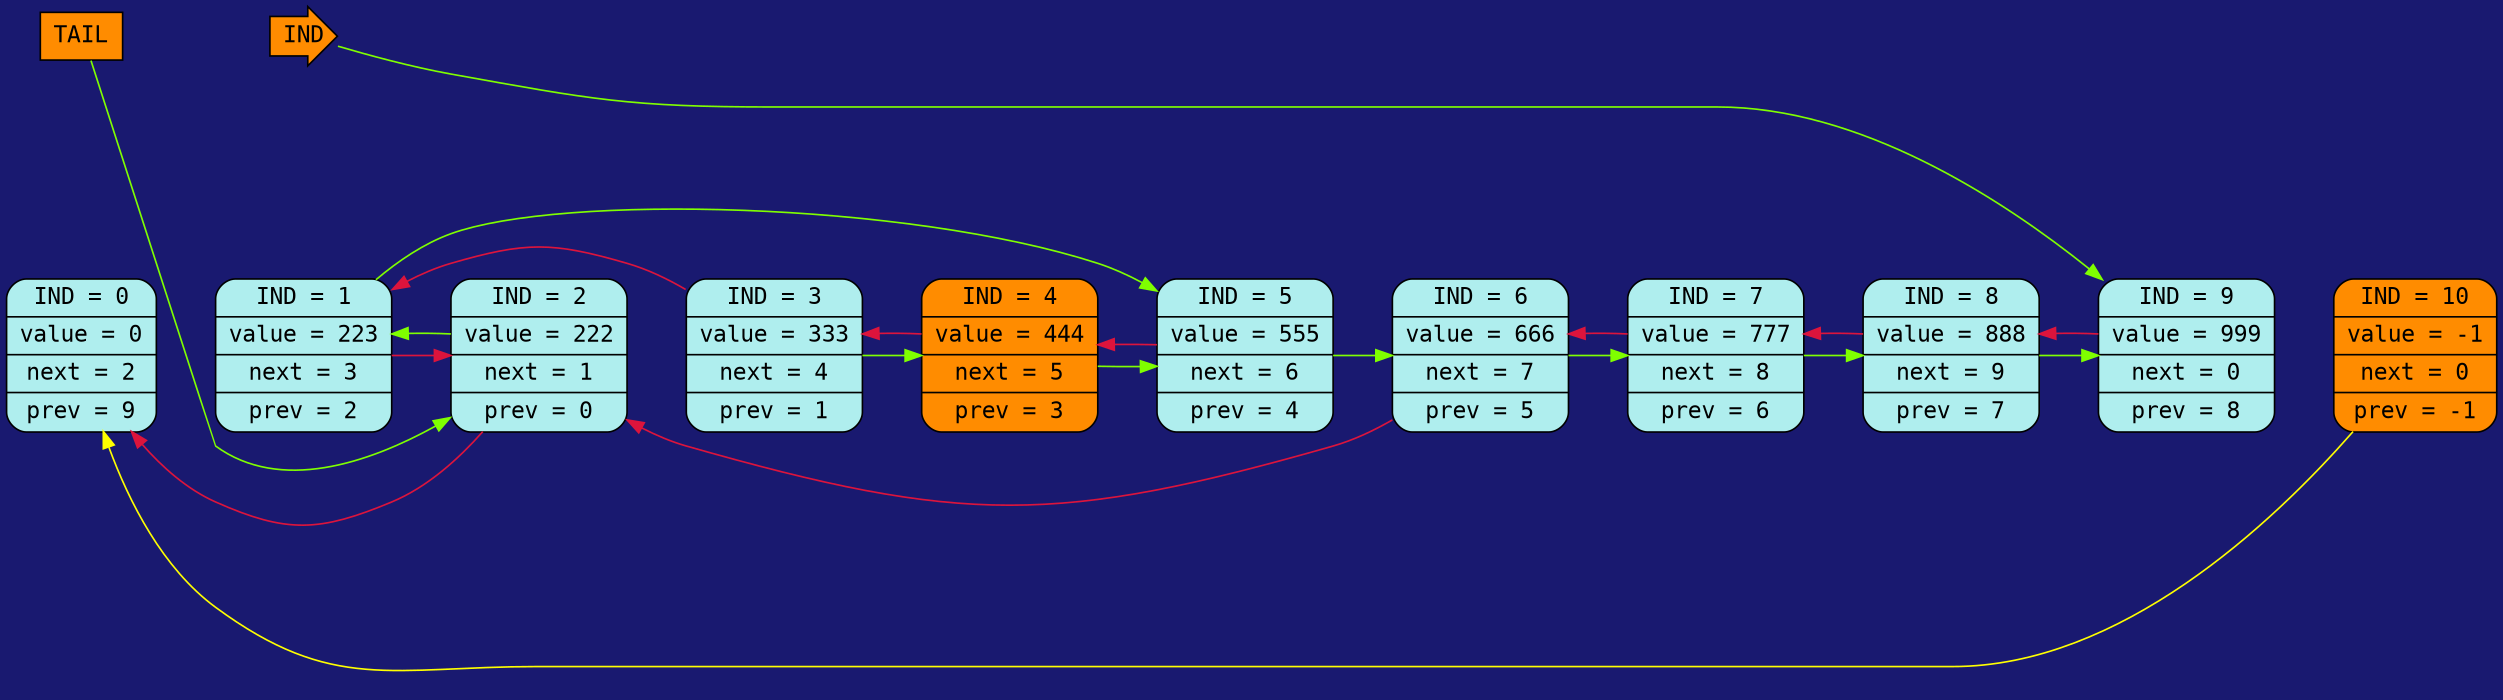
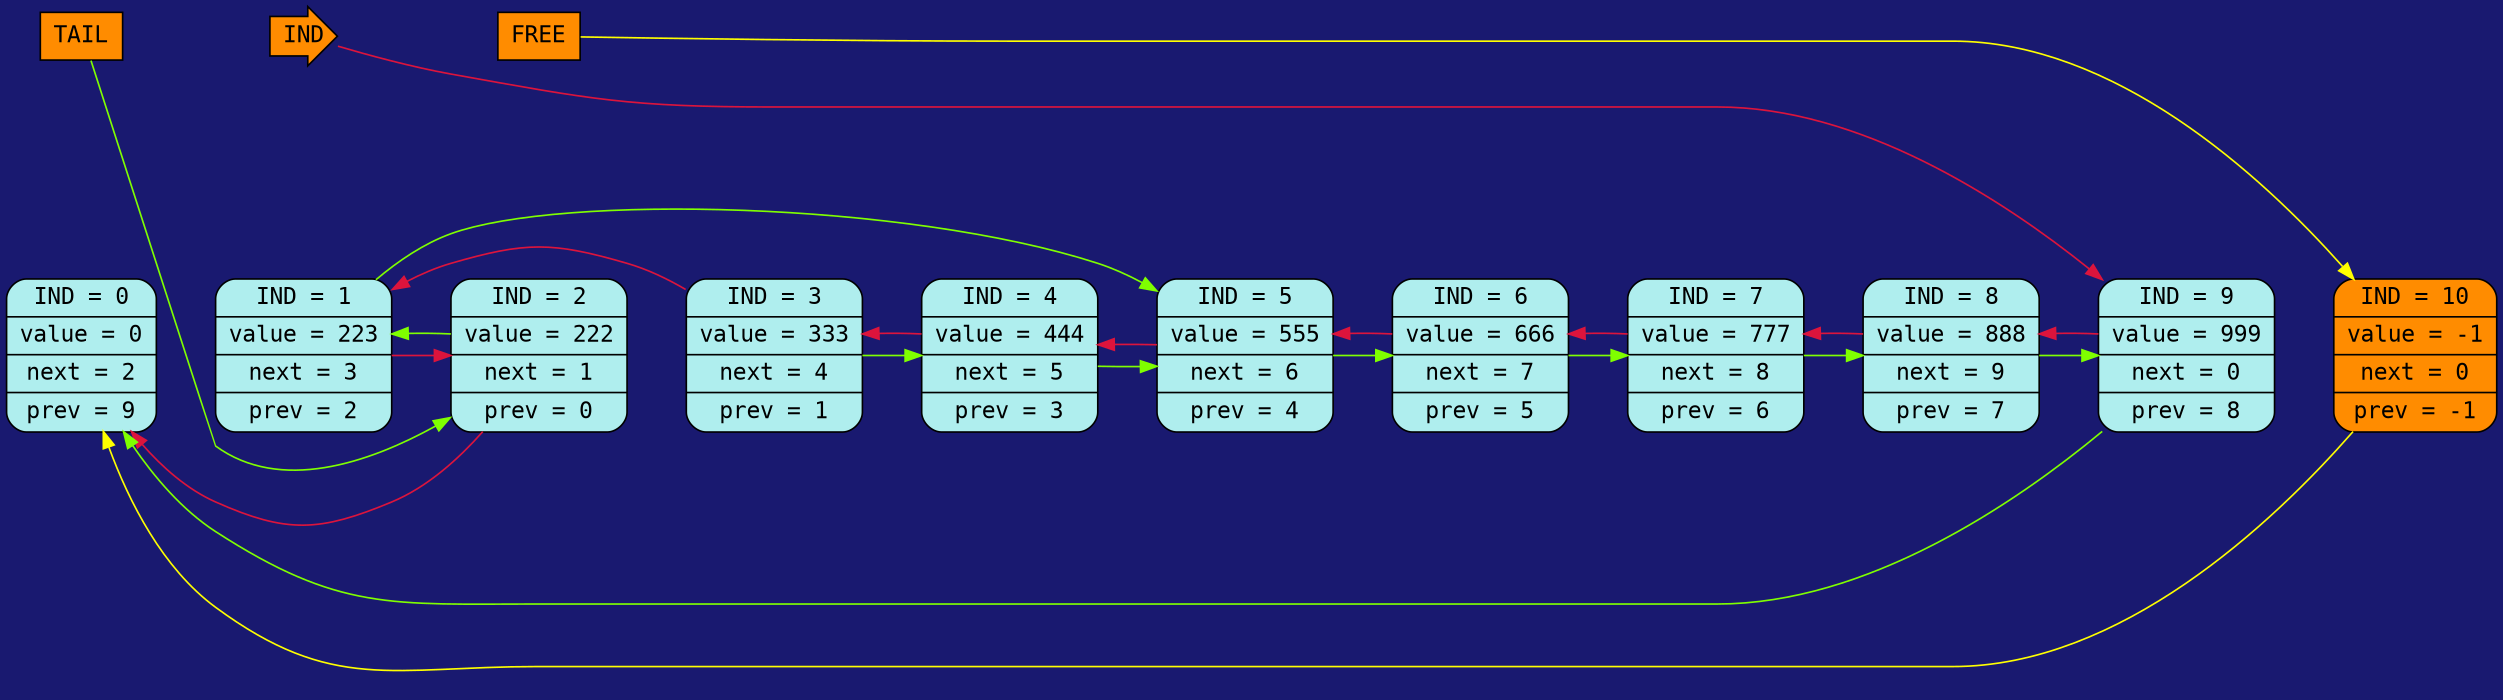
node "FREE": added
edge "IND" -> "IND = 9": color #7fff00 -> #dc143c
node "IND = 4": fillcolor #ff8c00 -> #afeeee
edge "IND = 6" -> "IND = 2": now "IND = 6" -> "IND = 5"
edge "IND = 9" -> "IND = 0": added
